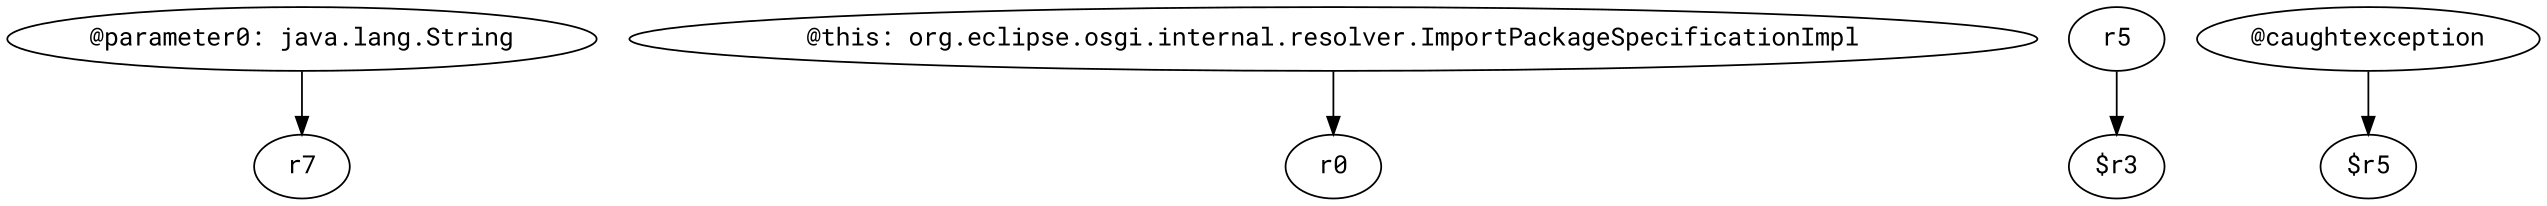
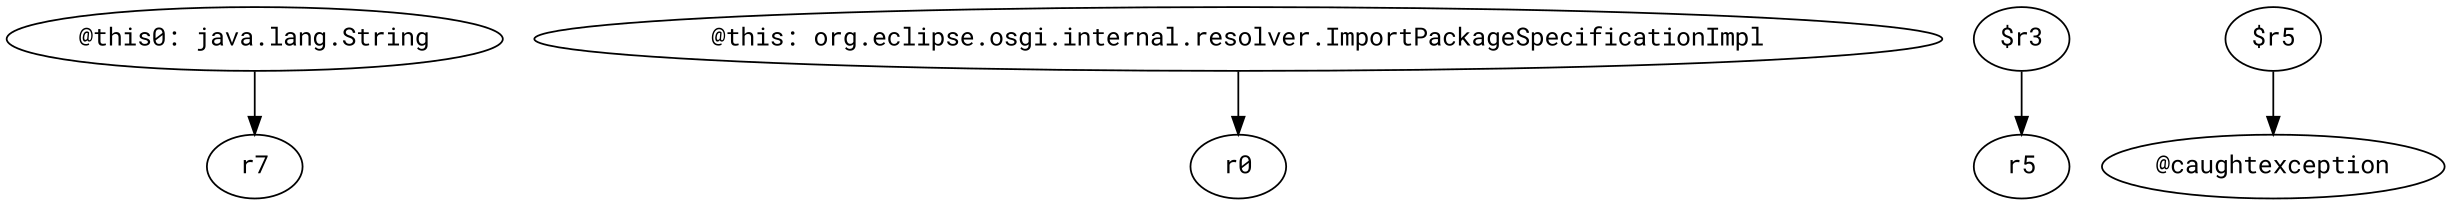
node "@parameter0: java.lang.String": label "@parameter0: java.lang.String" -> "@this0: java.lang.String"
edge "r5" -> "$r3": reversed
edge "@caughtexception" -> "$r5": reversed
